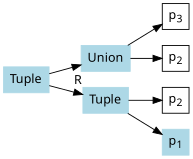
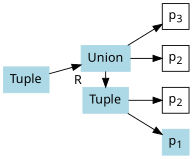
edge "Tuple" -> "Tuple R": now "Union" -> "Tuple R"
